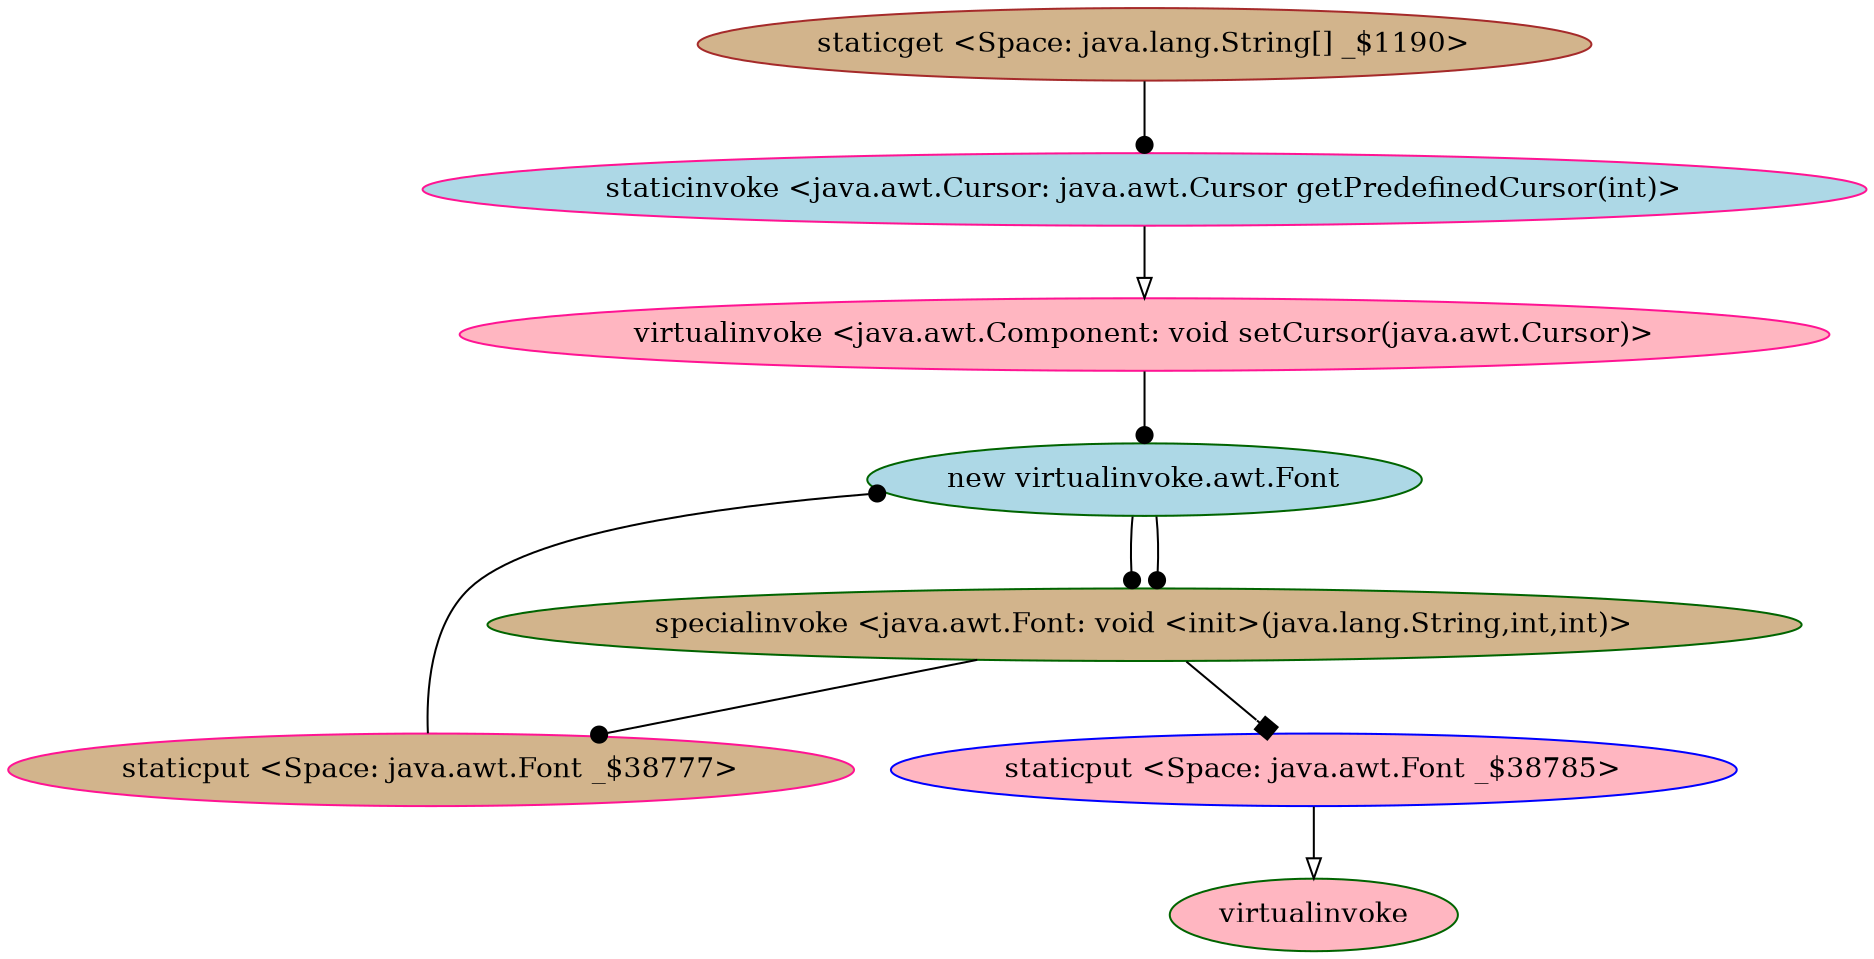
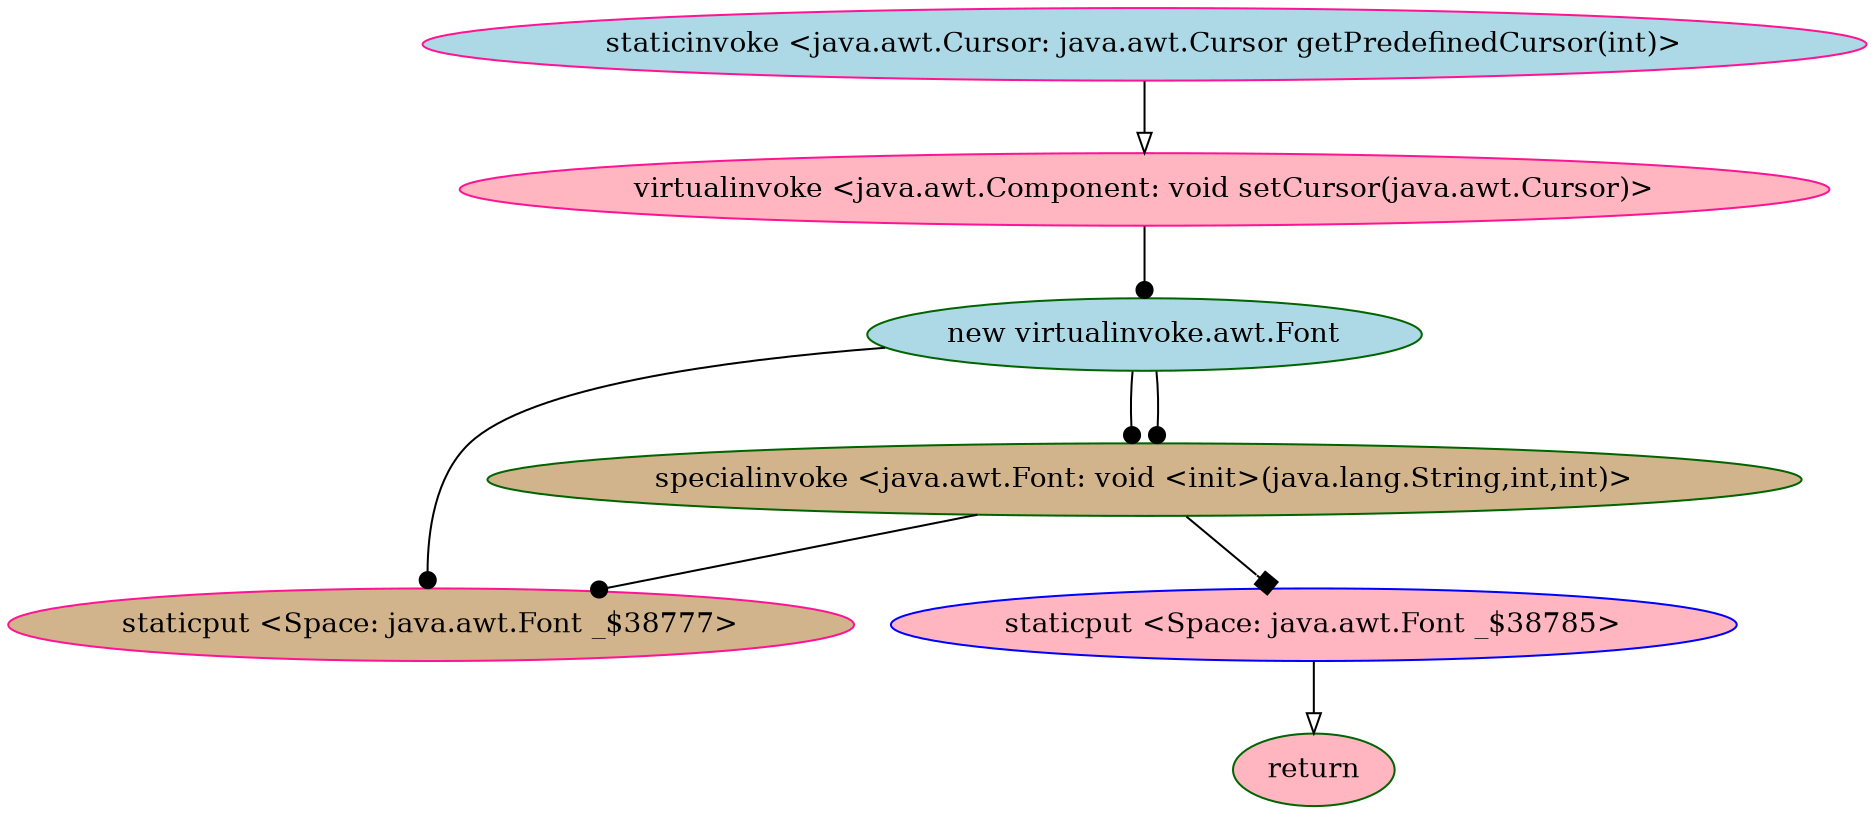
node "staticget <Space: java.lang.String[] _$1190>": removed
edge "staticput <Space: java.awt.Font _$38777>" -> "new virtualinvoke.awt.Font": reversed
node "virtualinvoke": label "virtualinvoke" -> "return"
